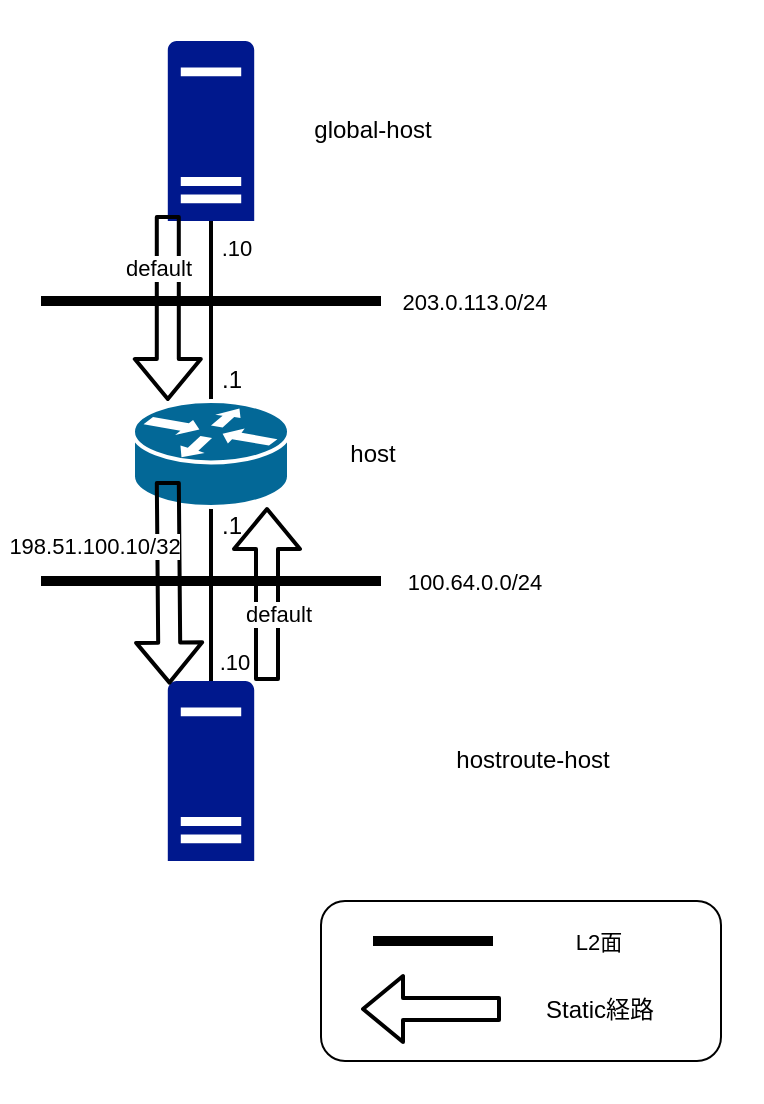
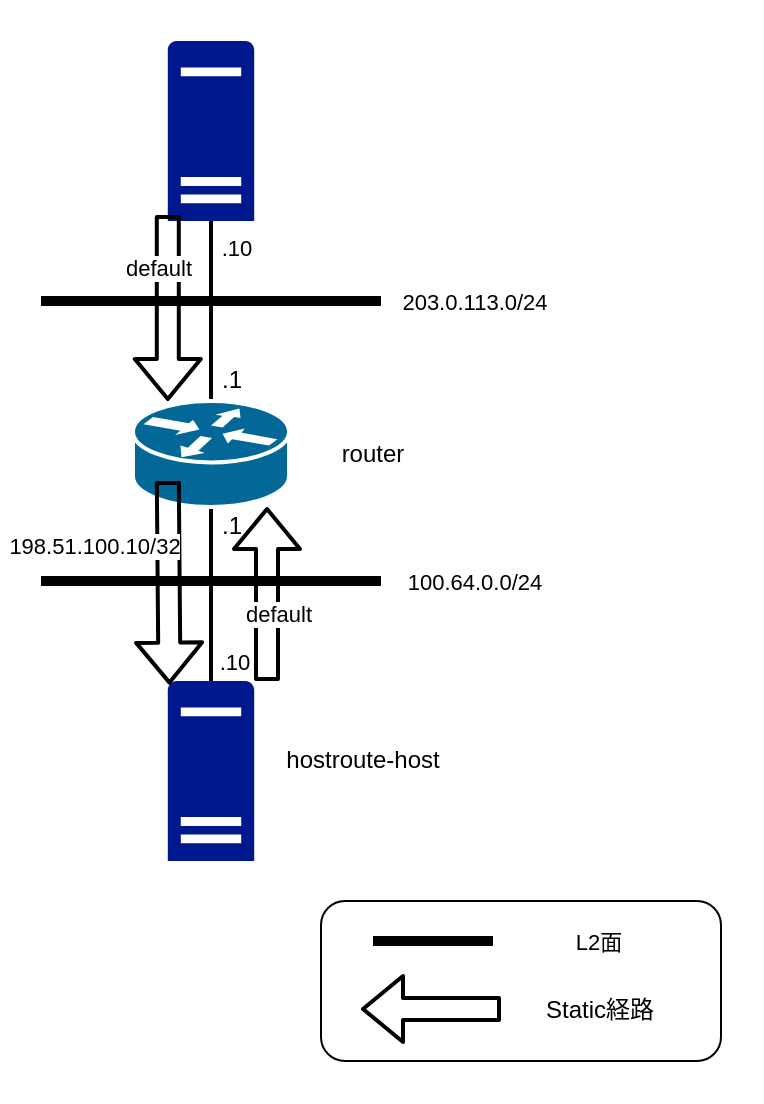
node "global-host": removed
node "host": label "host" -> "router"
node "hostroute-host": moved (534, 761) -> (364, 761)
